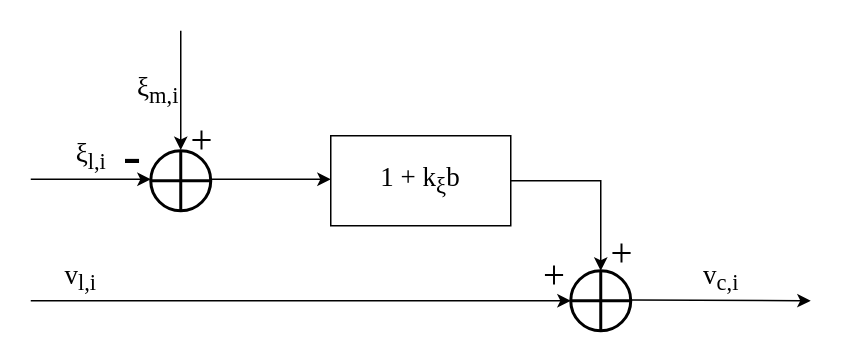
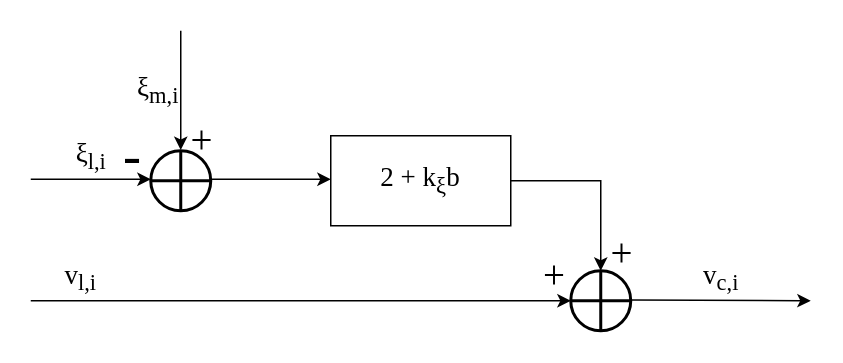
node "1 + kξb": label "1 + kξb" -> "2 + kξb"
